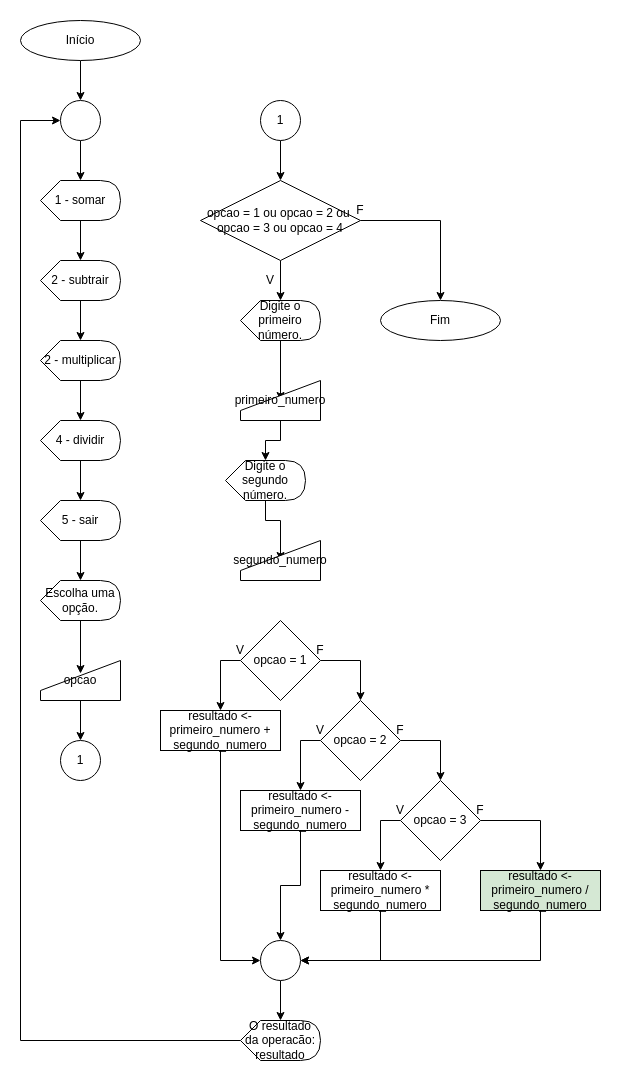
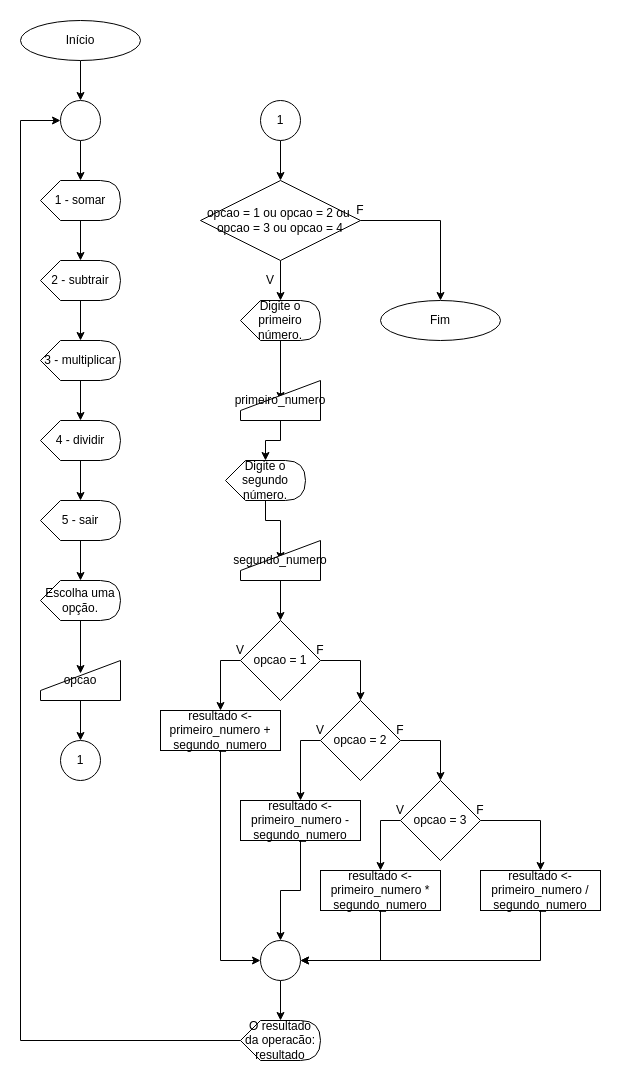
node "2 - multiplicar": label "2 - multiplicar" -> "3 - multiplicar"
edge "segundo_numero" -> "opcao = 1": added
node "resultado <- primeiro_numero - segundo_numero": moved (301, 811) -> (301, 821)
node "resultado <- primeiro_numero / segundo_numero": fillcolor #d5e8d4 -> #ffffff
